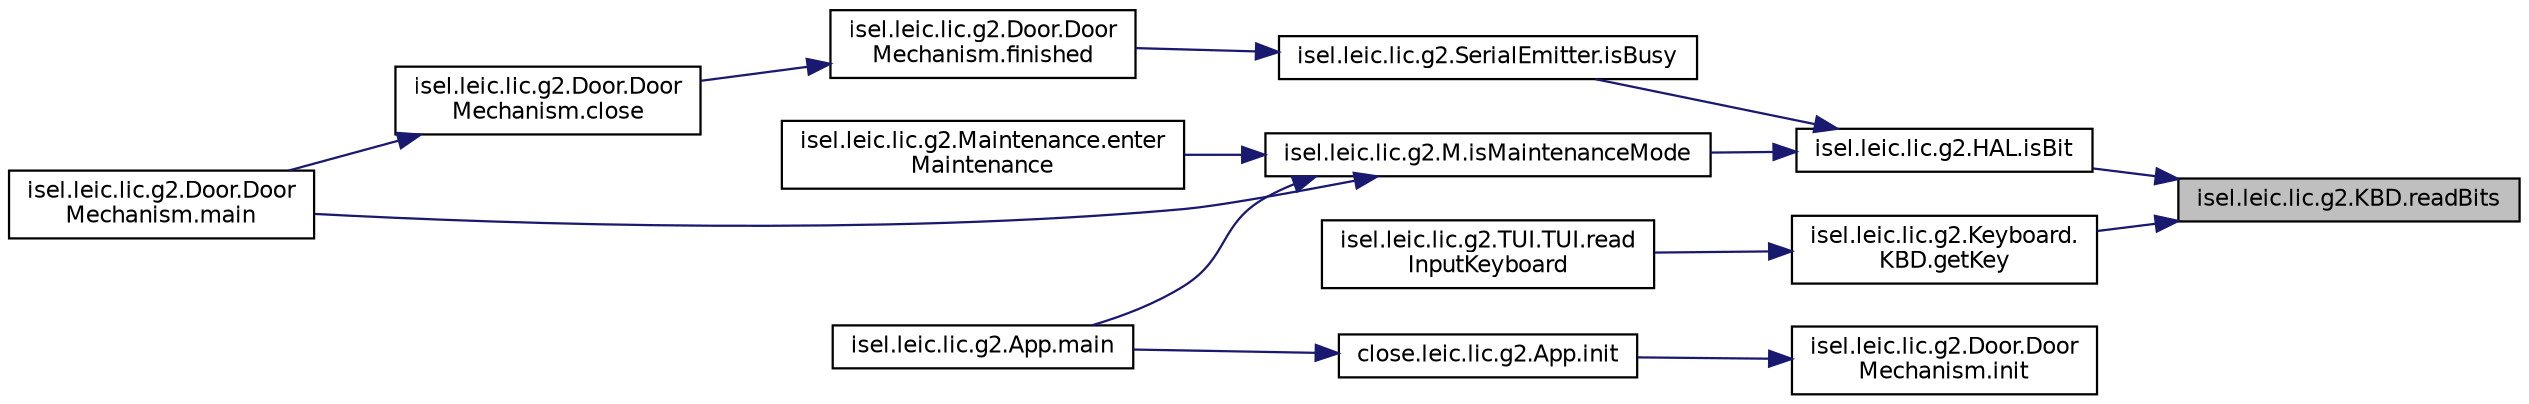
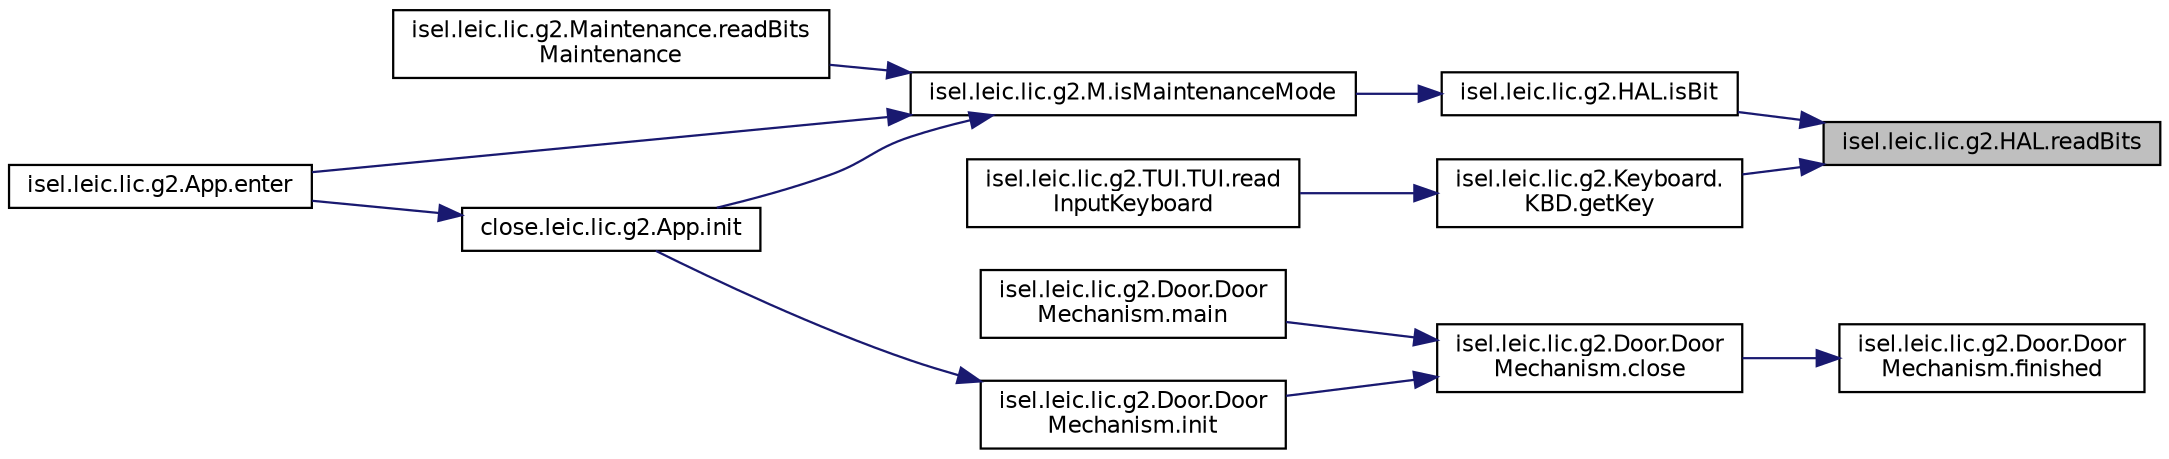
node "isel.leic.lic.g2.SerialEmitter.isBusy": removed
node "isel.leic.lic.g2.Maintenance.enter Maintenance": label "isel.leic.lic.g2.Maintenance.enter Maintenance" -> "isel.leic.lic.g2.Maintenance.readBits Maintenance"
node "isel.leic.lic.g2.KBD.readBits": label "isel.leic.lic.g2.KBD.readBits" -> "isel.leic.lic.g2.HAL.readBits"
edge "isel.leic.lic.g2.Door.Door Mechanism.main" -> "isel.leic.lic.g2.M.isMaintenanceMode": now "close.leic.lic.g2.App.init" -> "isel.leic.lic.g2.M.isMaintenanceMode"
node "isel.leic.lic.g2.App.main": label "isel.leic.lic.g2.App.main" -> "isel.leic.lic.g2.App.enter"
edge "isel.leic.lic.g2.Door.Door Mechanism.init" -> "isel.leic.lic.g2.Door.Door Mechanism.close": added
